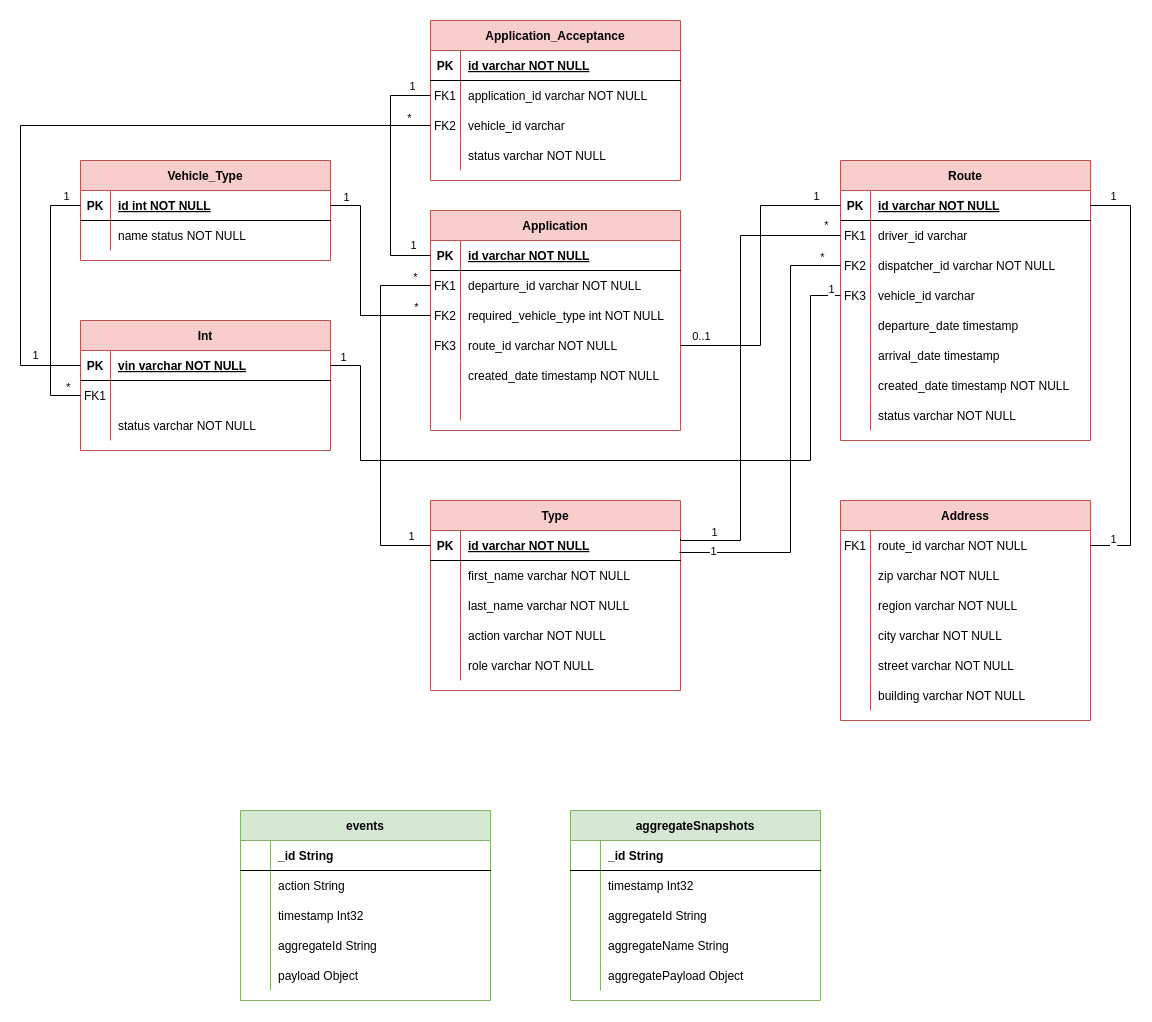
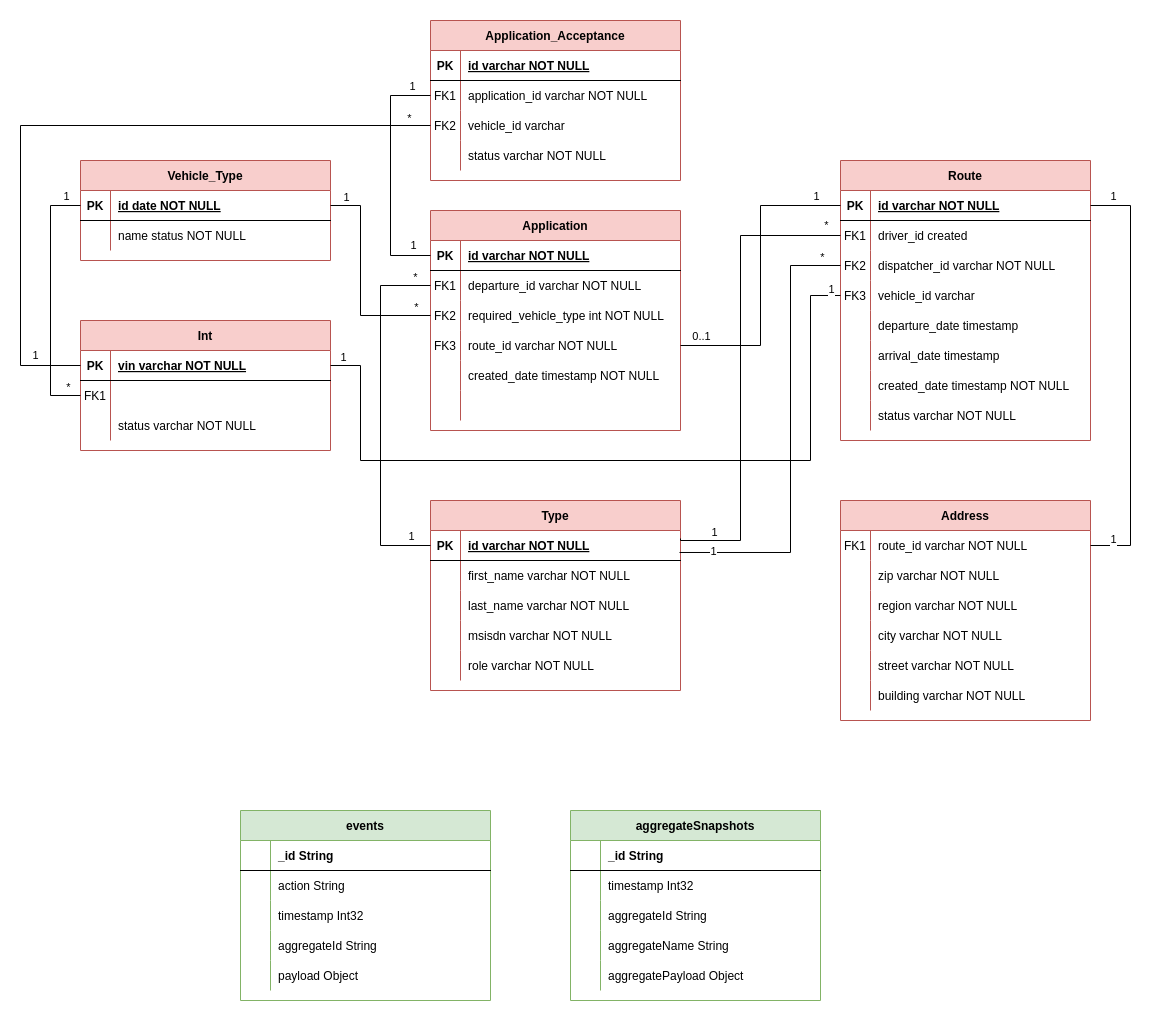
node "id int NOT NULL": label "id int NOT NULL" -> "id date NOT NULL"
node "driver_id varchar": label "driver_id varchar" -> "driver_id created"
node "action varchar NOT NULL": label "action varchar NOT NULL" -> "msisdn varchar NOT NULL"
